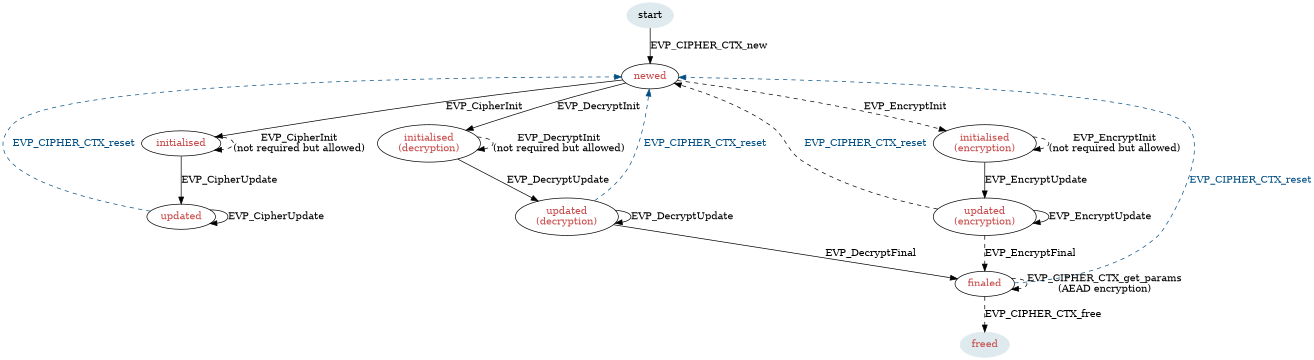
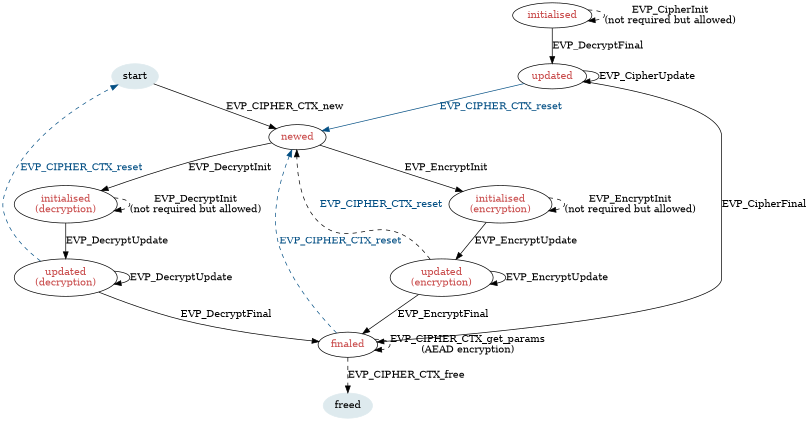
edge "updated" -> "newed": style dashed -> solid
edge "newed" -> "initialised (encryption)": style dashed -> solid
edge "newed" -> "initialised": removed, label "EVP_CipherInit"
edge "updated (decryption)" -> "newed": now "updated (decryption)" -> "start"
edge "initialised" -> "updated": label "EVP_CipherUpdate" -> "EVP_DecryptFinal"
edge "updated (encryption)" -> "finaled": style dashed -> solid
edge "updated" -> "finaled": added, label "EVP_CipherFinal"
node "freed": fontcolor #c94c4c -> black
